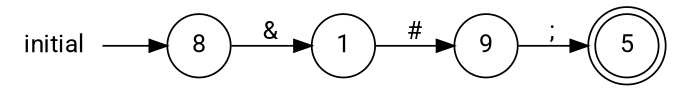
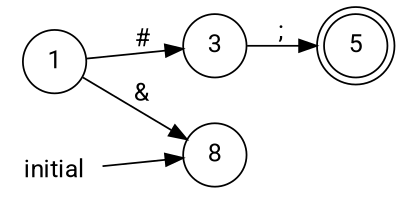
edge "8" -> "1": reversed
node "9": label "9" -> "3"
